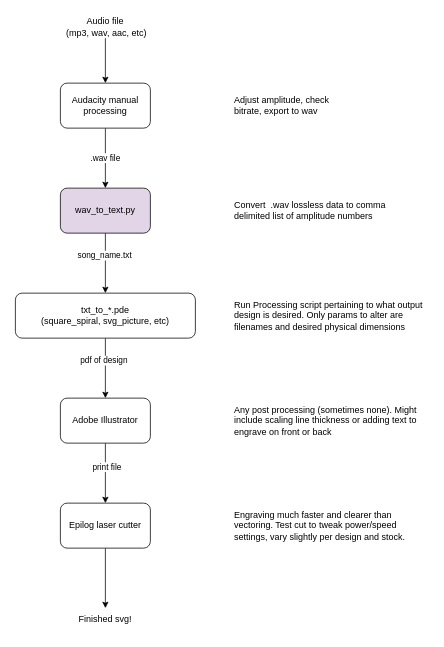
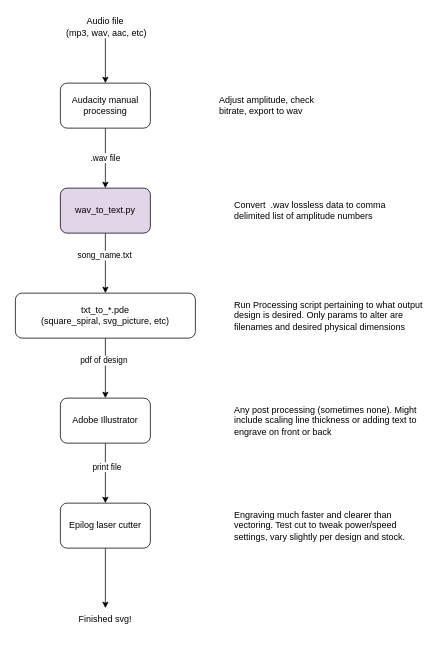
node "Adjust amplitude, check bitrate, export to wav": moved (289, 105) -> (274, 105)
